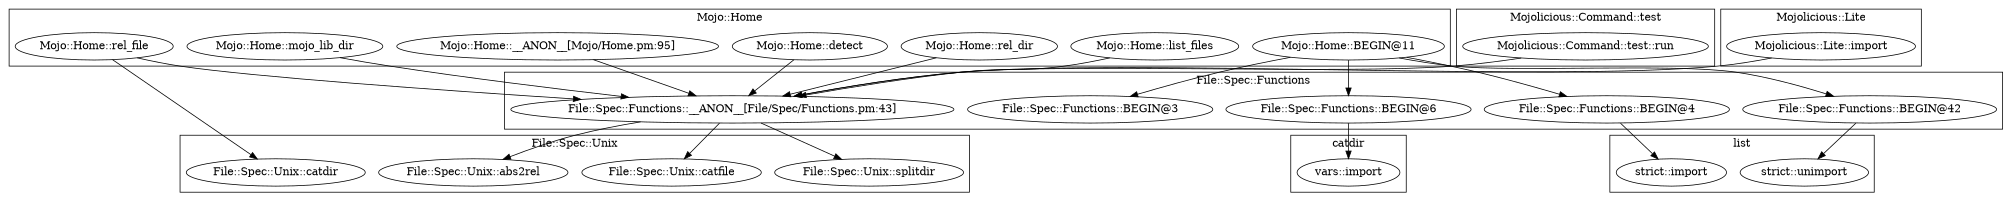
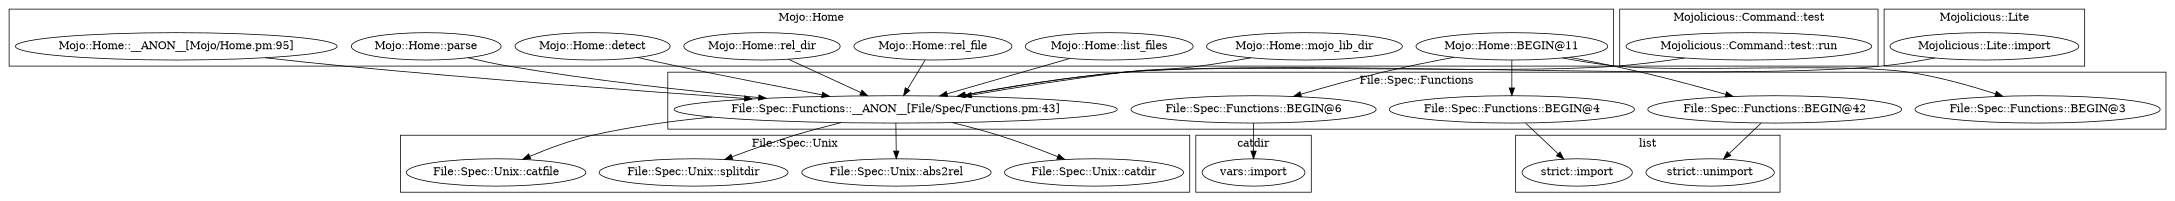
node "Mojo::Home::parse": added
edge "Mojo::Home::rel_file" -> "File::Spec::Unix::catdir": now "File::Spec::Functions::__ANON__[File/Spec/Functions.pm:43]" -> "File::Spec::Unix::catdir"
